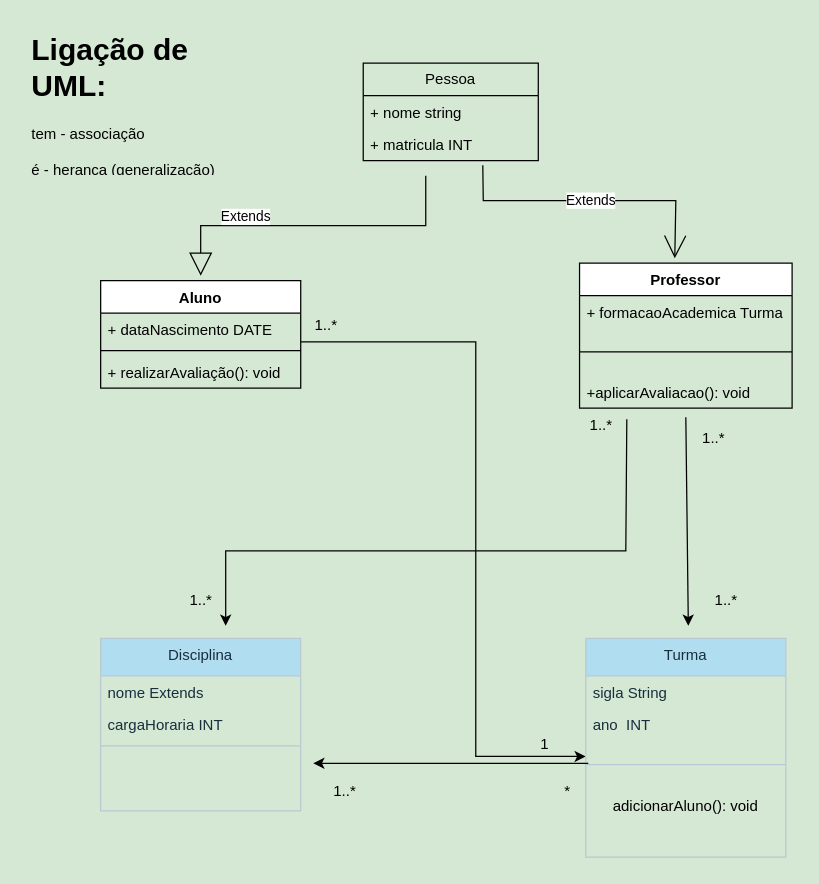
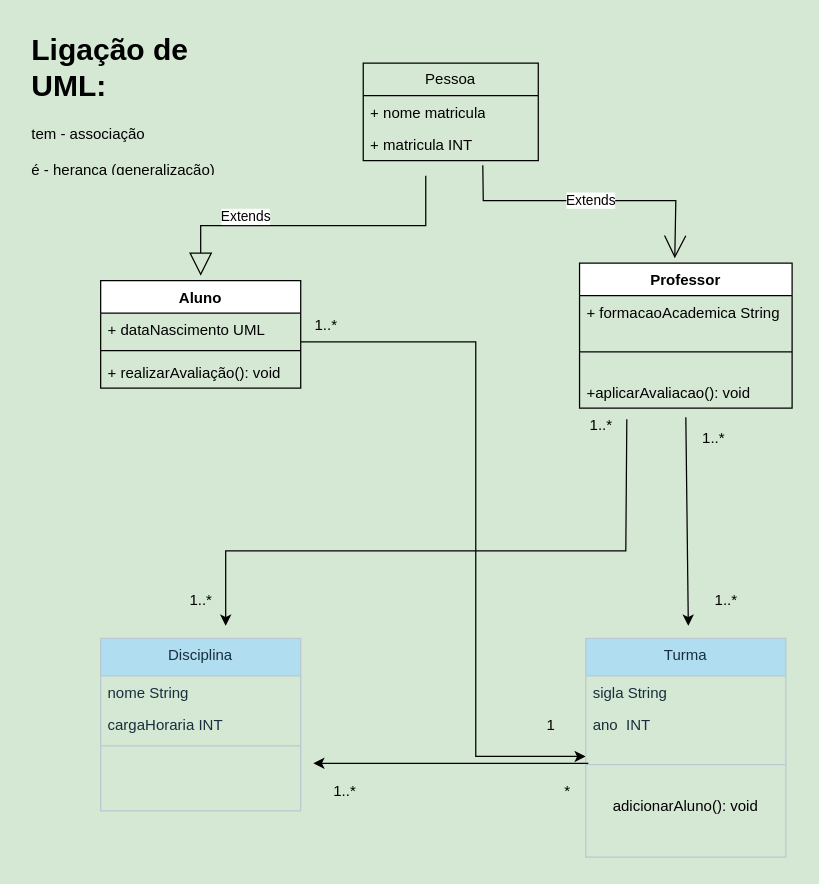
node "+ nome string": label "+ nome string" -> "+ nome matricula"
node "+ formacaoAcademica Turma": label "+ formacaoAcademica Turma" -> "+ formacaoAcademica String"
node "+ dataNascimento DATE": label "+ dataNascimento DATE" -> "+ dataNascimento UML"
node "nome Extends": label "nome Extends" -> "nome String"
node "1": moved (544, 744) -> (551, 726)
